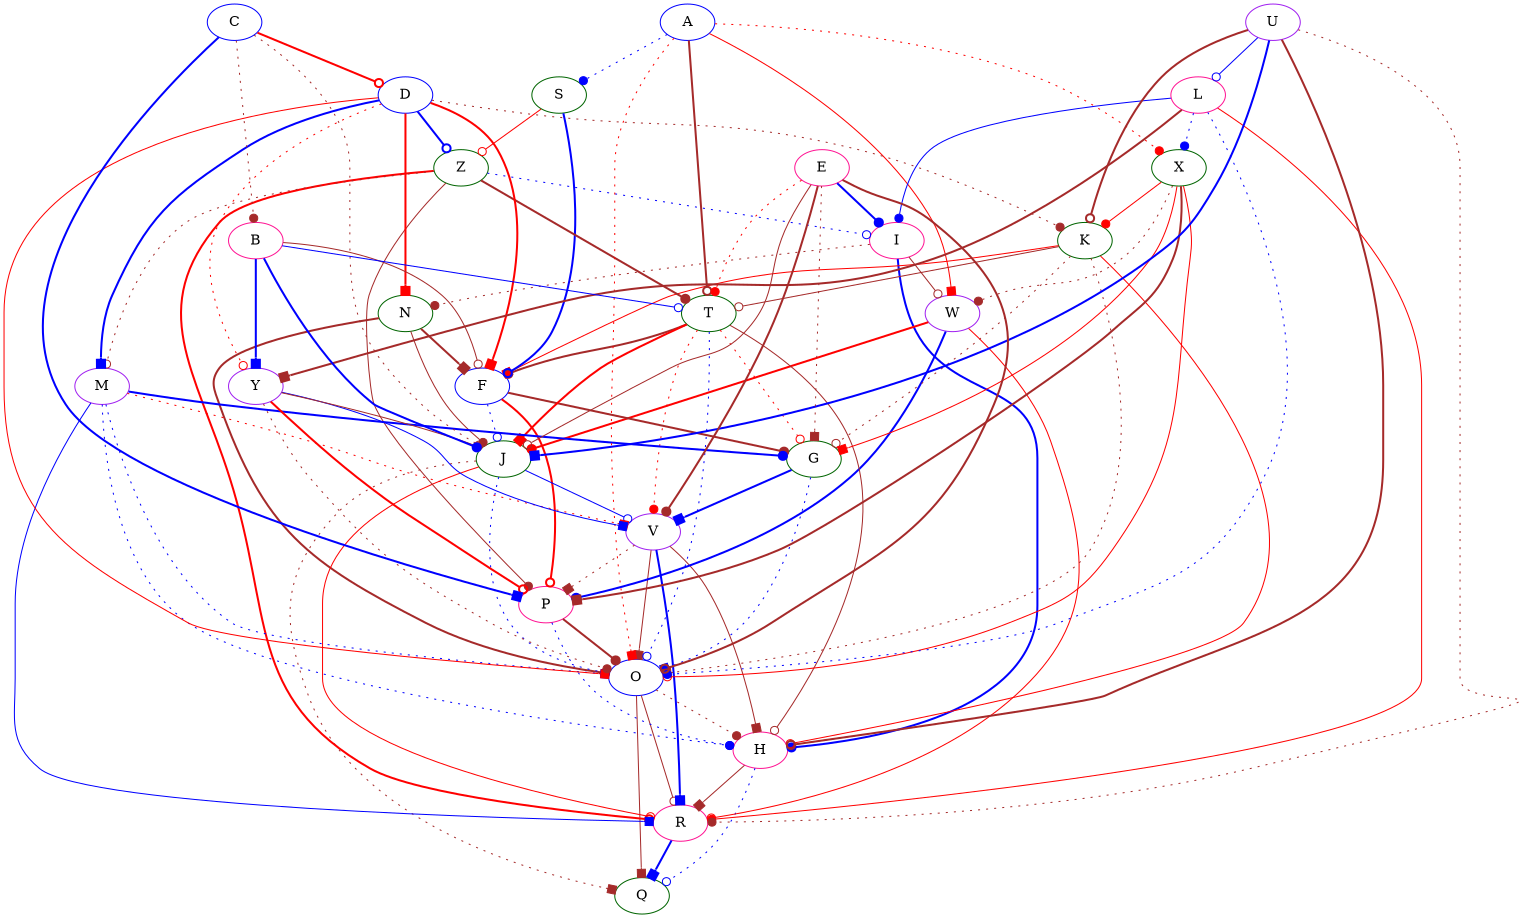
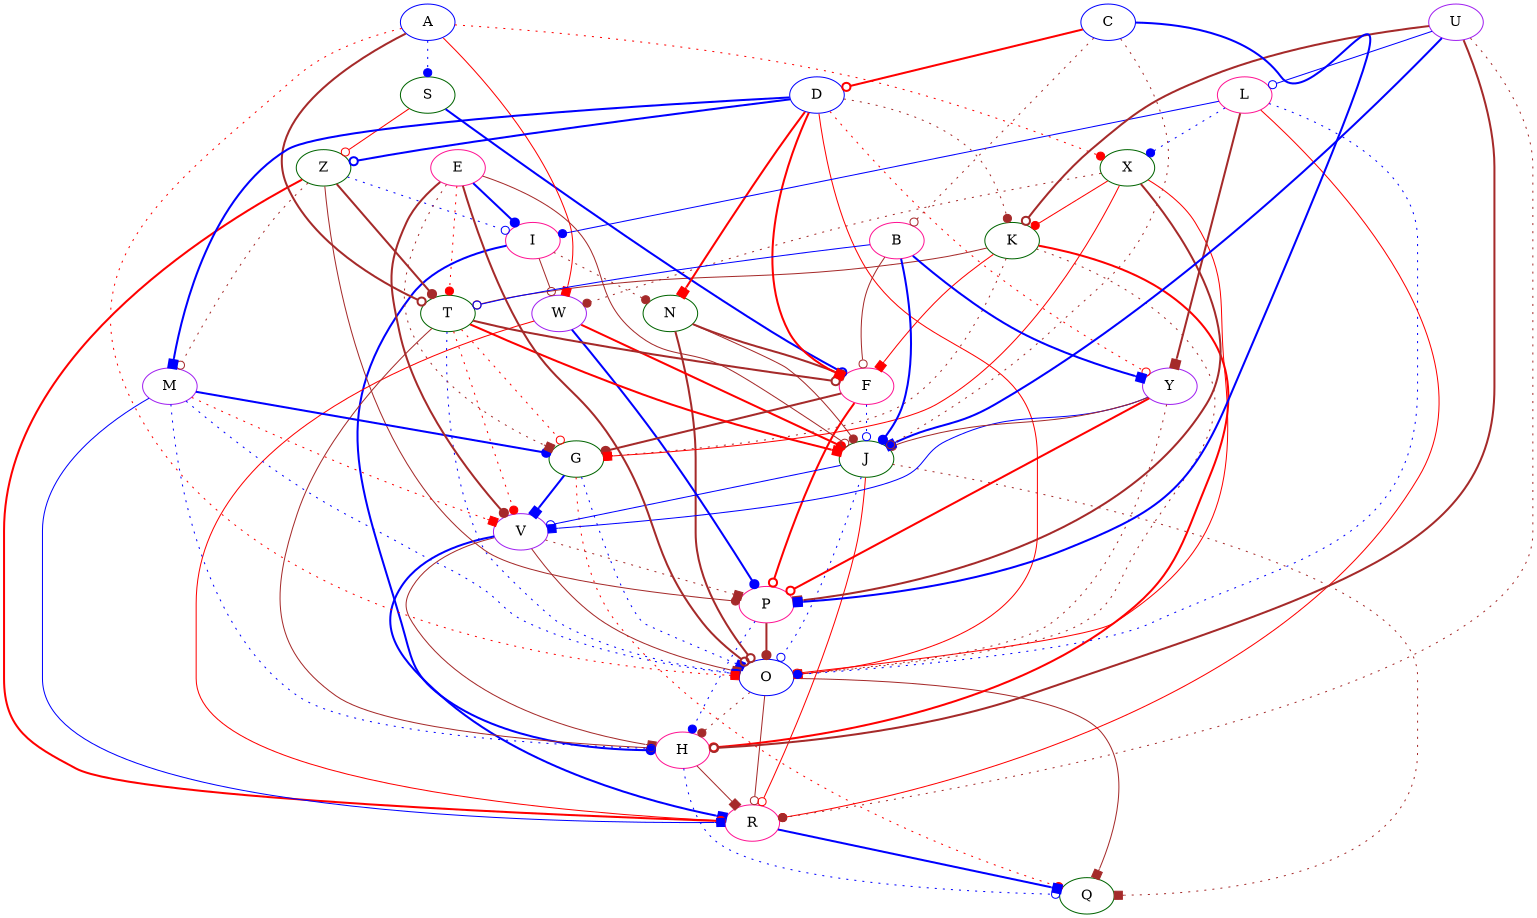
edge "C" -> "B": arrowhead dot -> odot
node "F": color blue -> deeppink
edge "K" -> "H": style solid -> bold
edge "G" -> "Q": added
